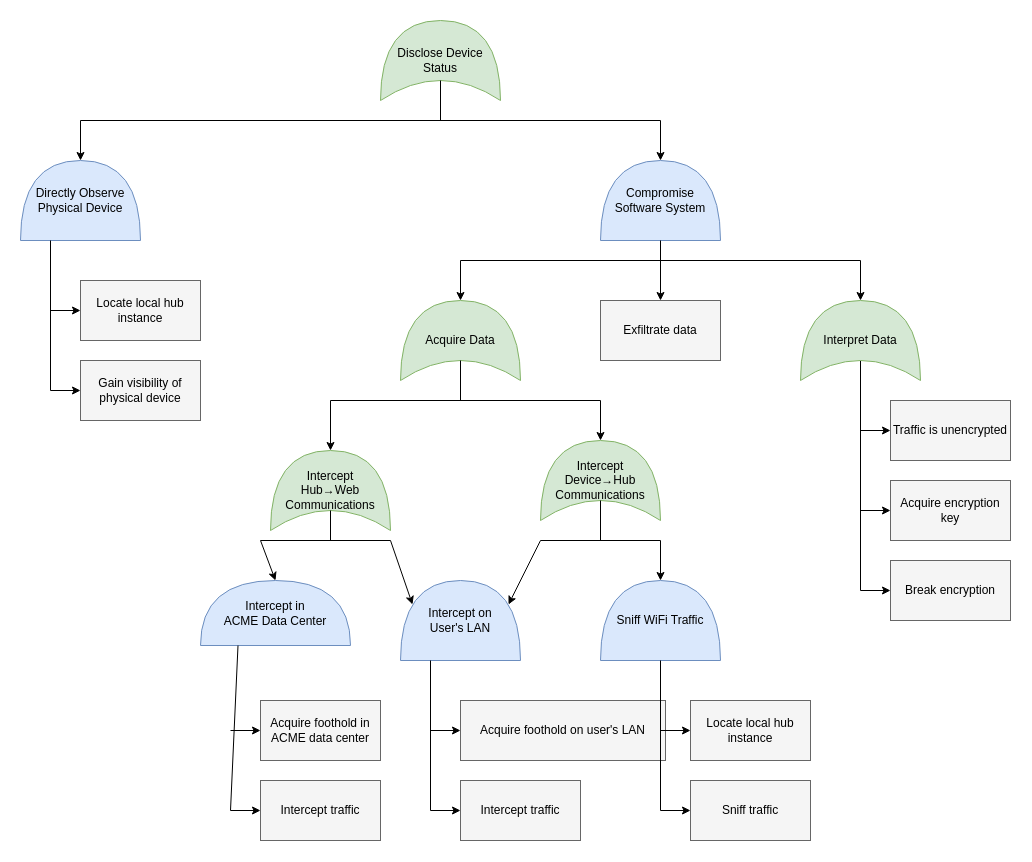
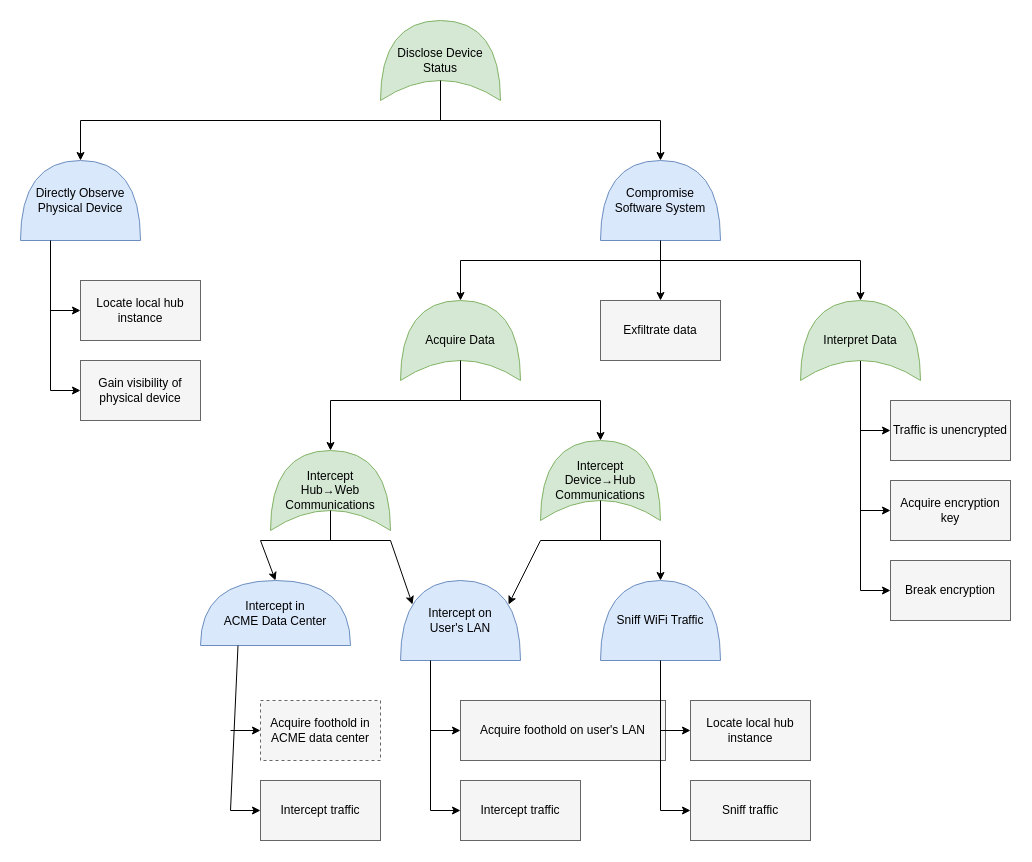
node "Acquire foothold in ACME data center": style solid -> dashed
